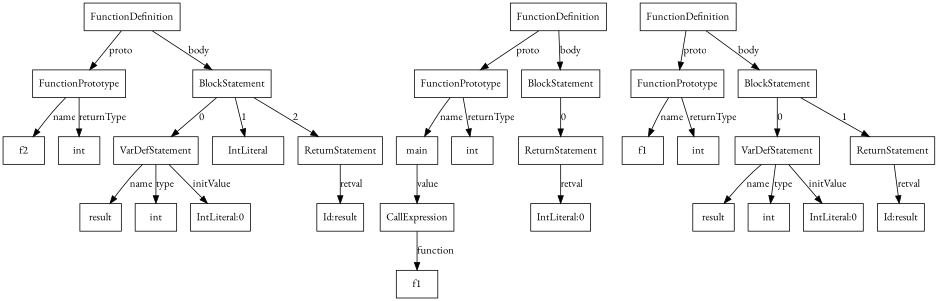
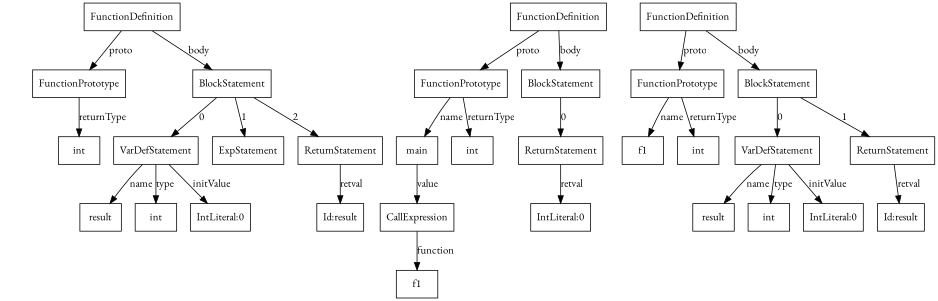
node "f2": removed
node "IntLiteral": label "IntLiteral" -> "ExpStatement"
